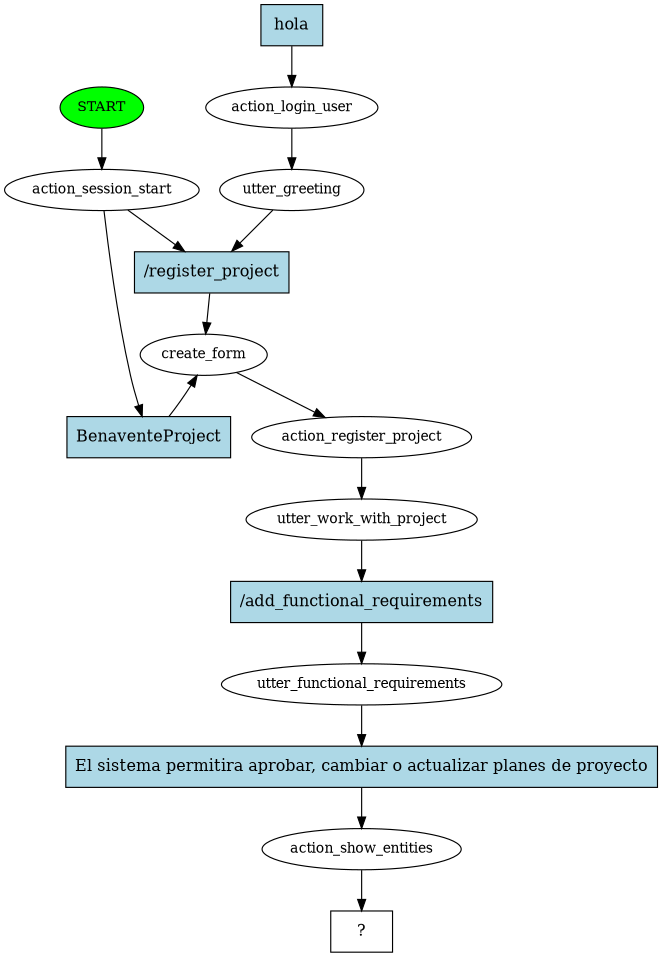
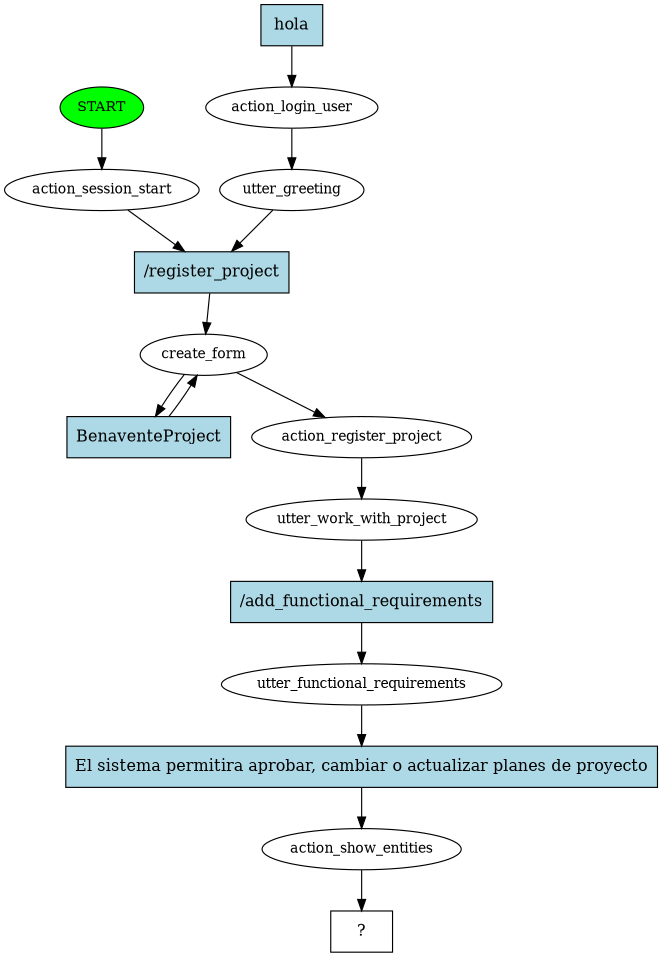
edge "action_session_start" -> "BenaventeProject": now "create_form" -> "BenaventeProject"
